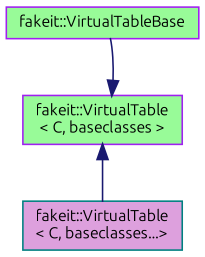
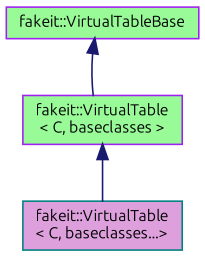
edge "fakeit::VirtualTableBase" -> "fakeit::VirtualTable < C, baseclasses >": reversed
